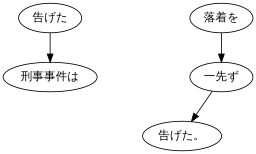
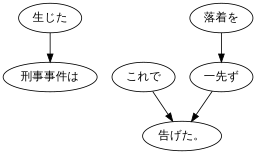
node "告げた": label "告げた" -> "生じた"
node "これで": added
